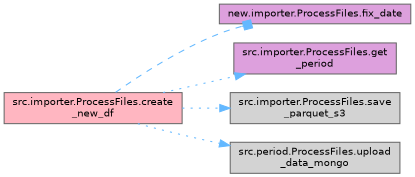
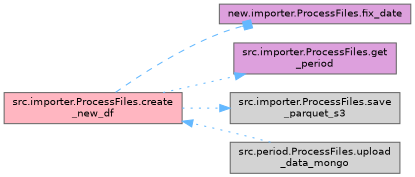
edge "src.importer.ProcessFiles.create _new_df" -> "src.period.ProcessFiles.upload _data_mongo": reversed
